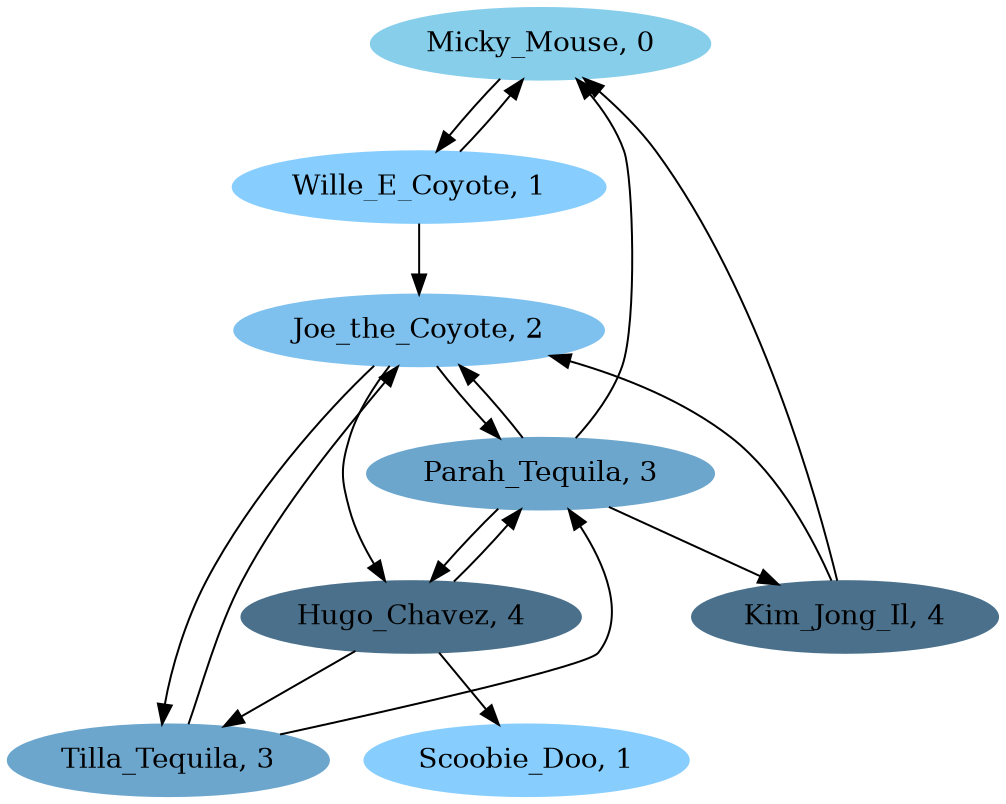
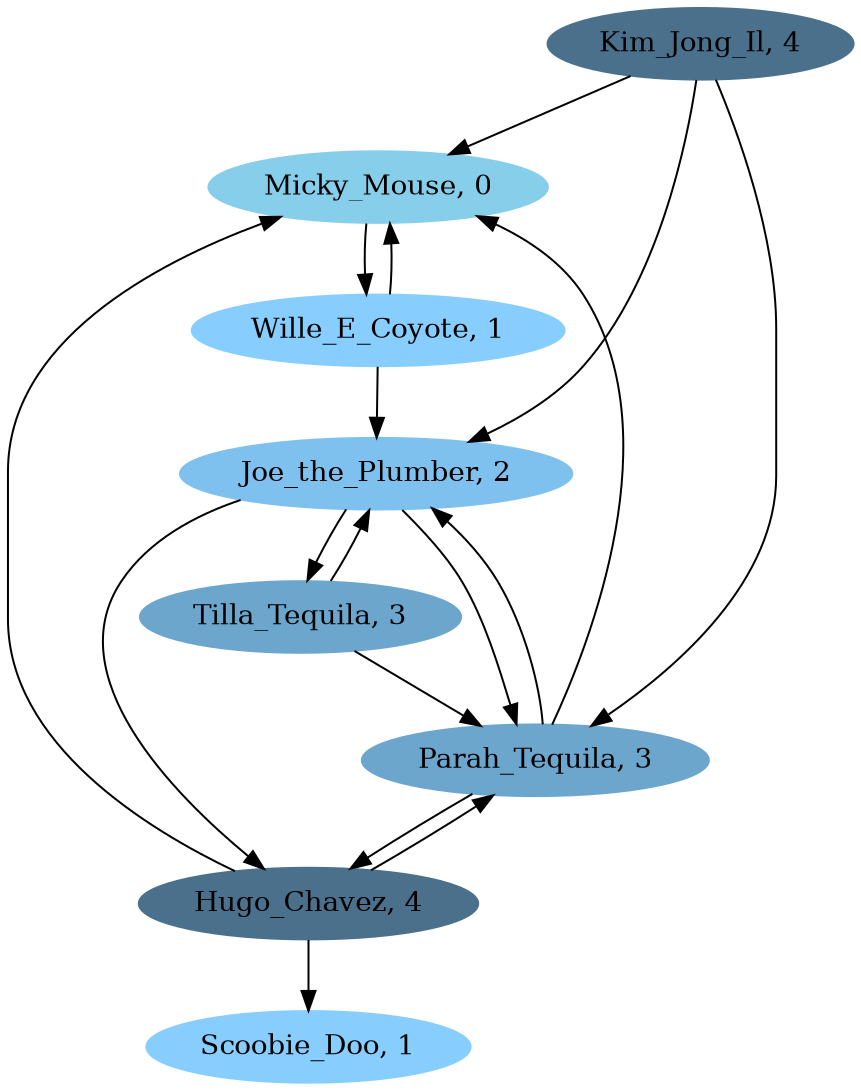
node "Joe_the_Coyote, 2": label "Joe_the_Coyote, 2" -> "Joe_the_Plumber, 2"
edge "Parah_Tequila, 3" -> "Kim_Jong_Il, 4": reversed
edge "Hugo_Chavez, 4" -> "Tilla_Tequila, 3": now "Hugo_Chavez, 4" -> "Micky_Mouse, 0"
